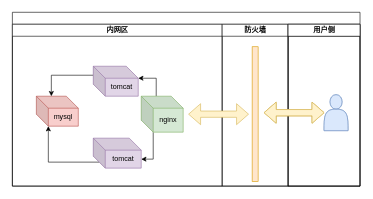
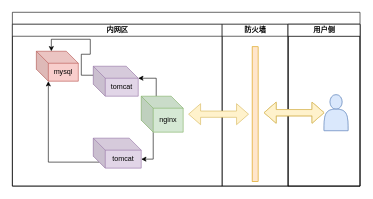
node "mysql": moved (57, 111) -> (57, 66)
